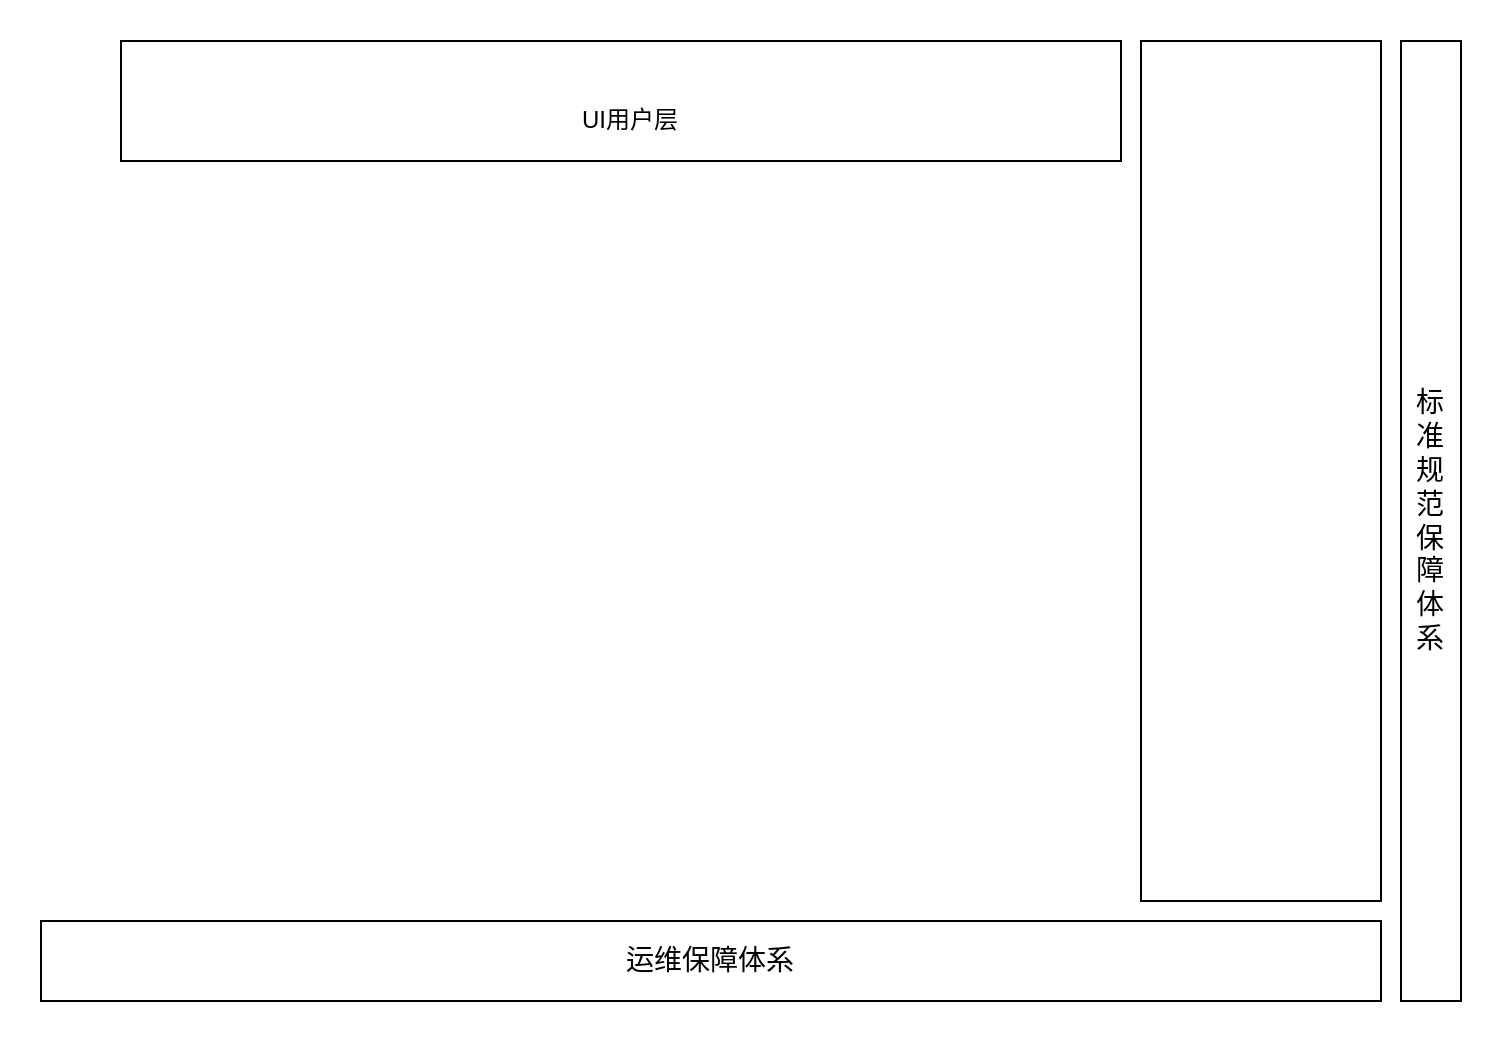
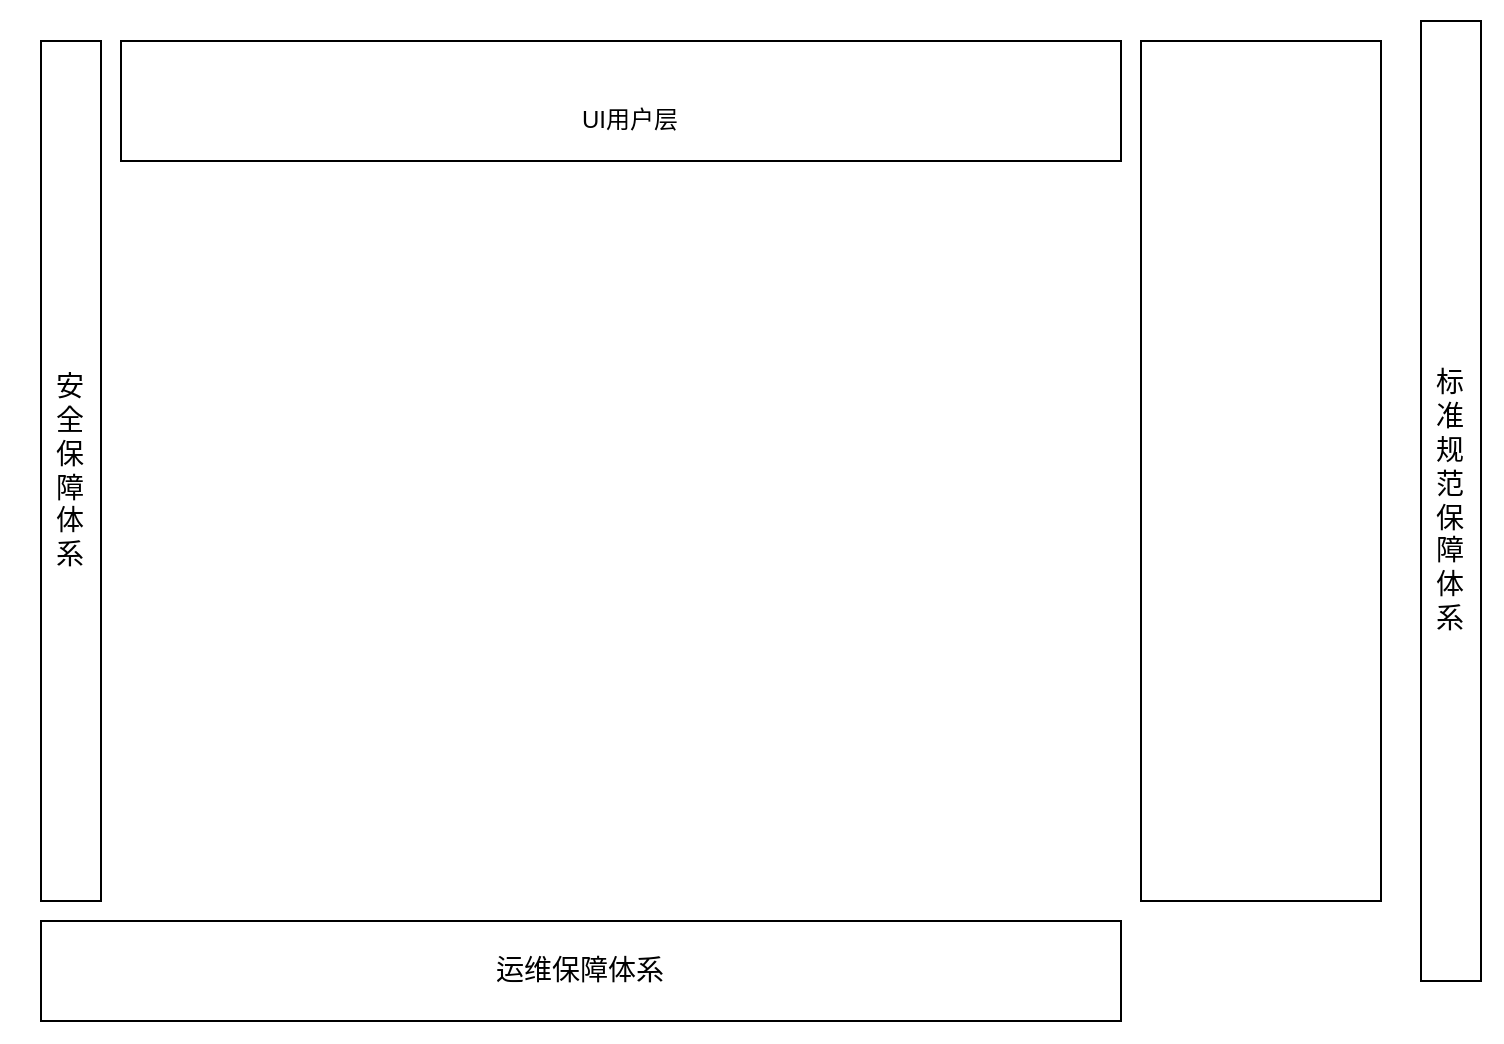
node "安 全 保 障 体 系": added
node "标 准 规 范 保 障 体 系": moved (1431, 521) -> (1451, 501)
node "运维保障体系": size 1340x80 -> 1080x100
